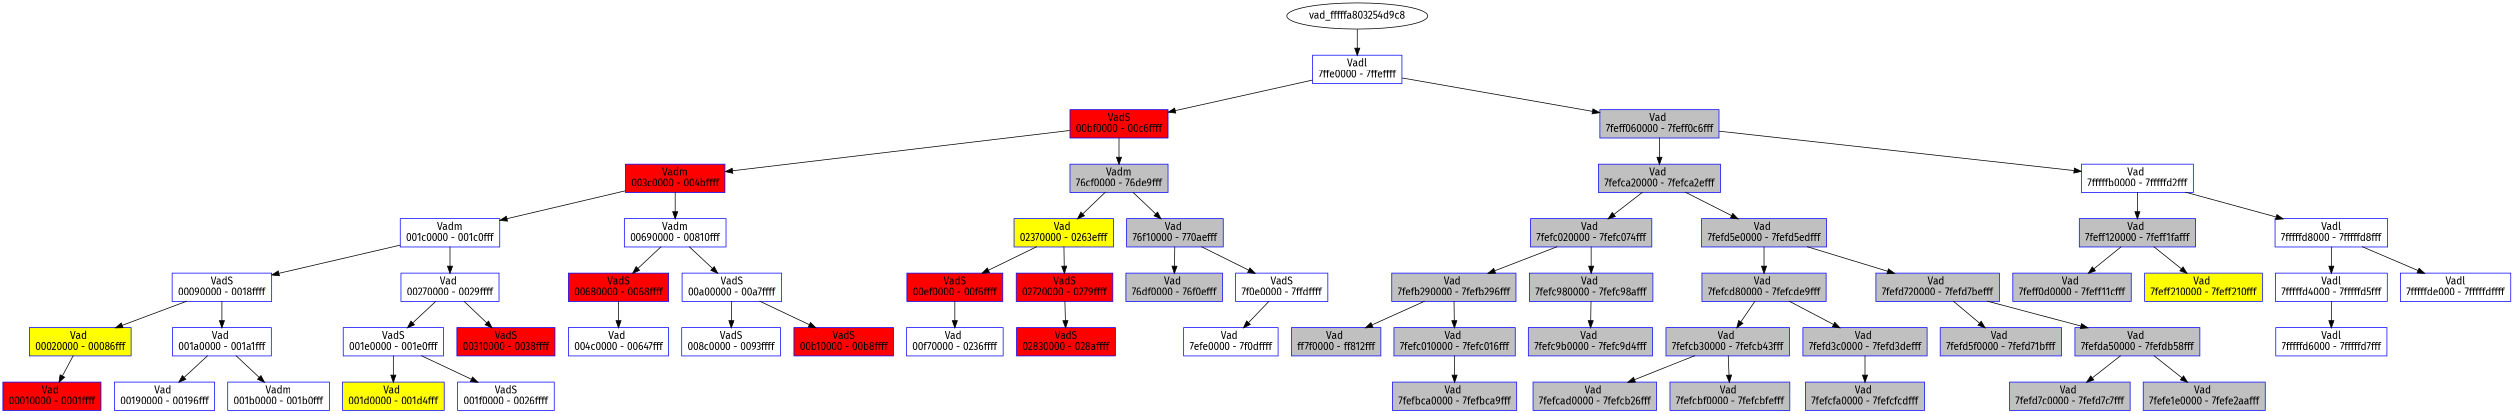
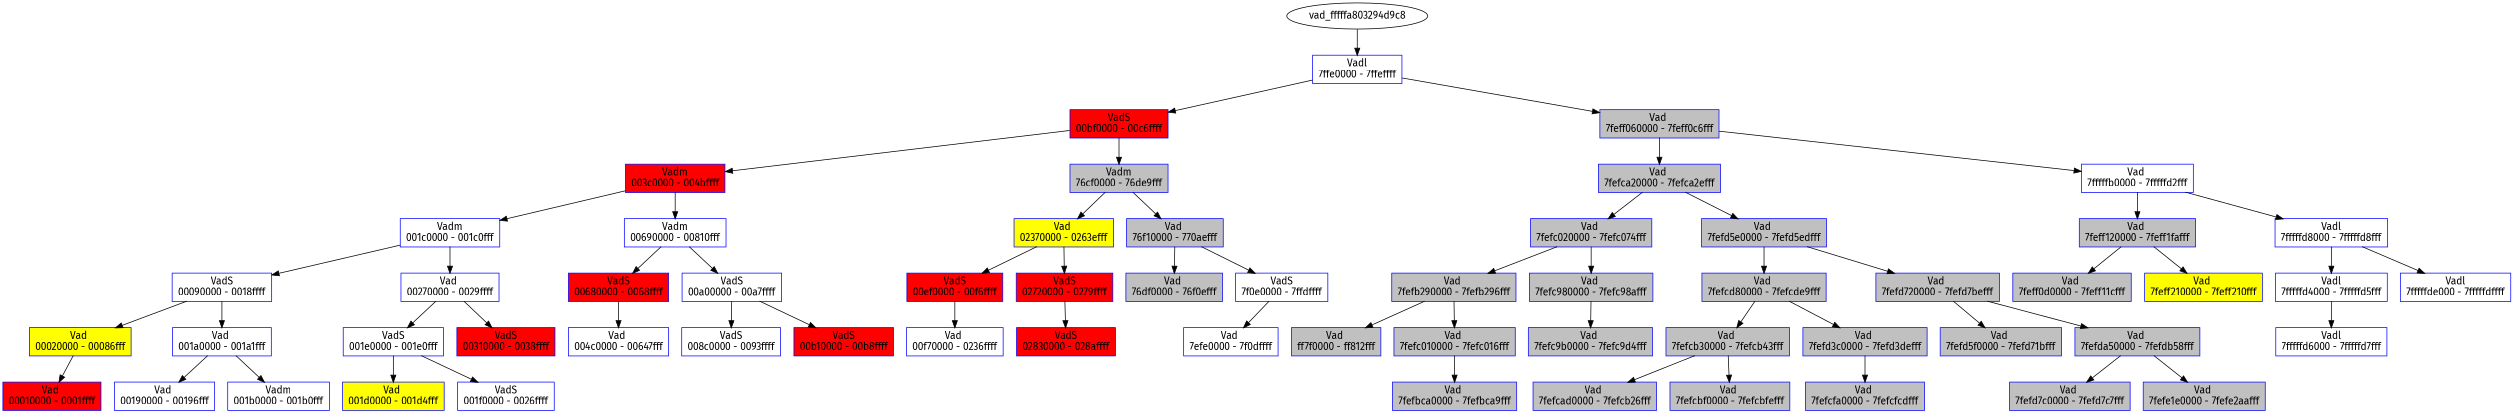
node "vad_fffffa803254d9c8": label "vad_fffffa803254d9c8" -> "vad_fffffa803294d9c8"
